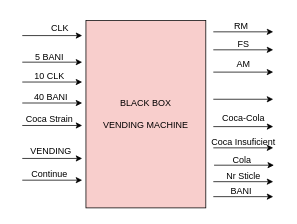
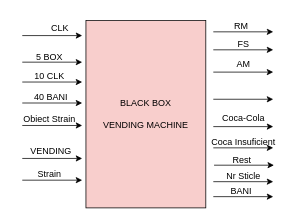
node "5 BANI": label "5 BANI" -> "5 BOX"
node "Coca Strain": label "Coca Strain" -> "Obiect Strain"
node "Cola": label "Cola" -> "Rest"
node "Continue": label "Continue" -> "Strain"
